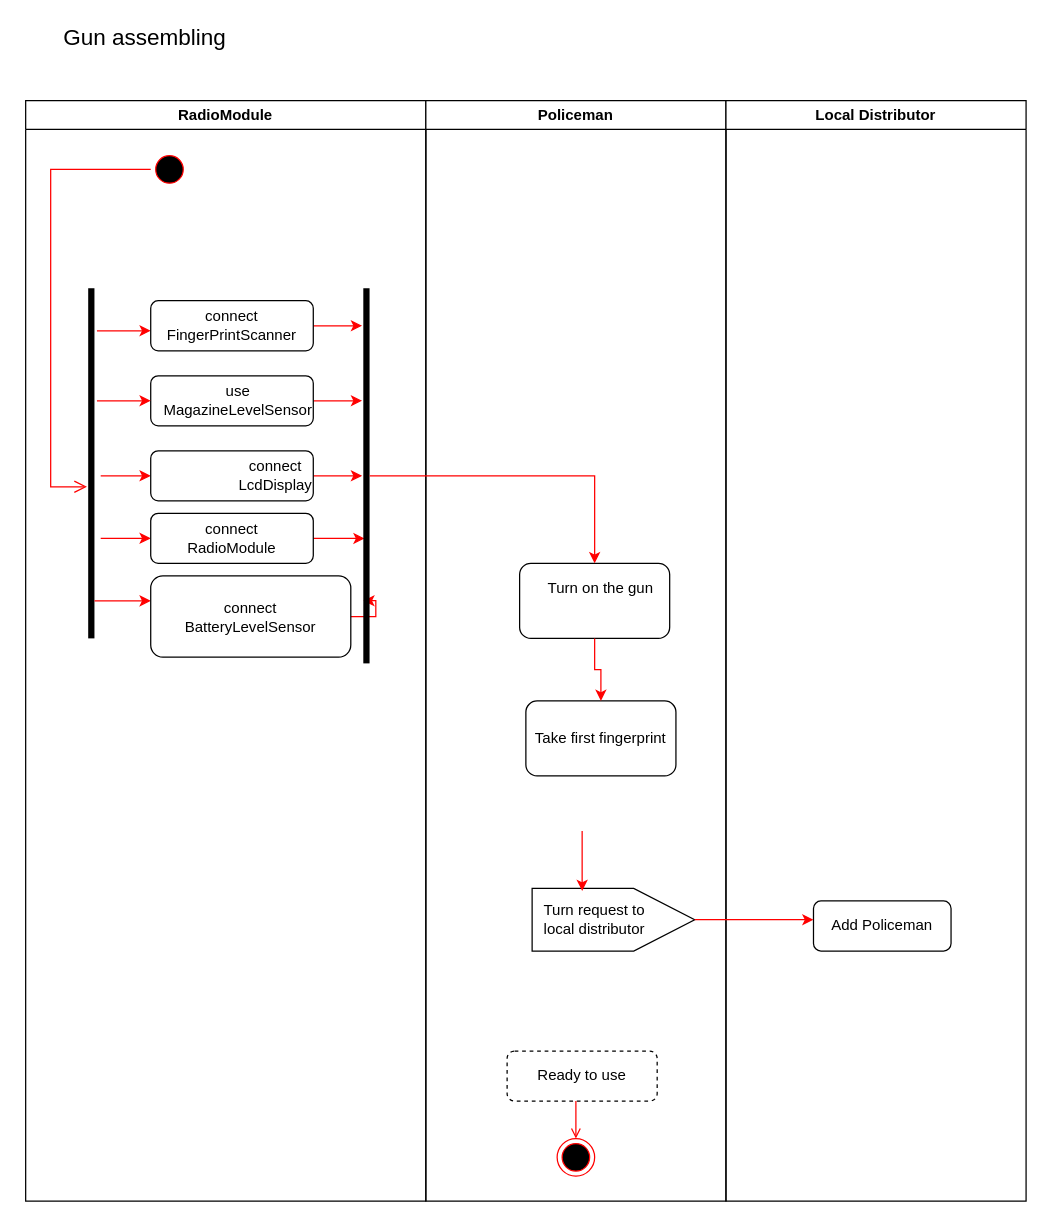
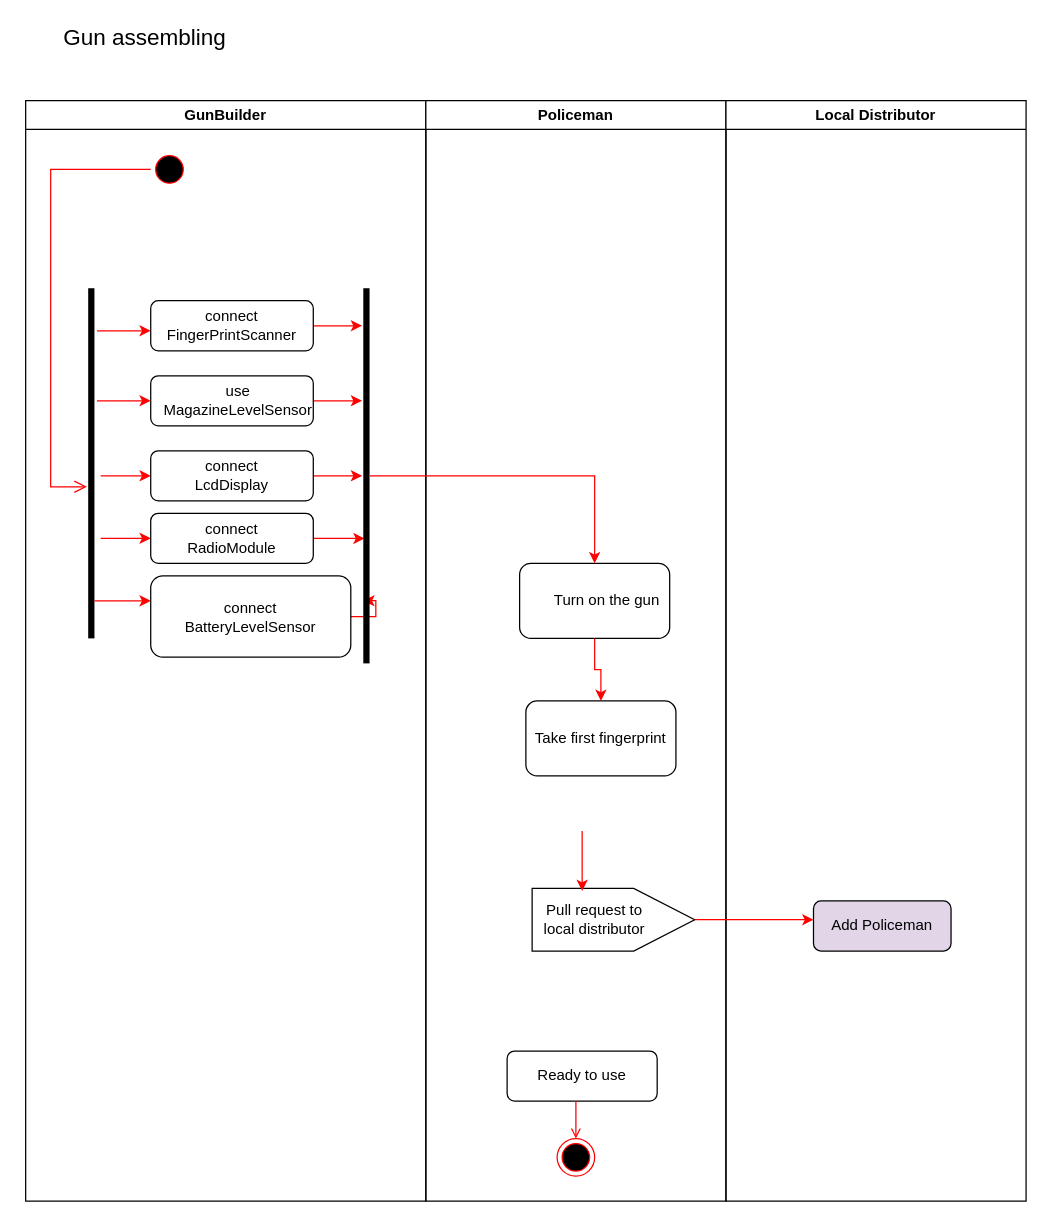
node "RadioModule": label "RadioModule" -> "GunBuilder"
node "connect LcdDisplay": moved (276, 476) -> (232, 476)
node "Turn on the gun": moved (601, 588) -> (607, 601)
node "Turn request to local distributor": label "Turn request to local distributor" -> "Pull request to local distributor"
node "Add Policeman": fillcolor #ffffff -> #e1d5e7
node "Ready to use": style dashed -> solid
